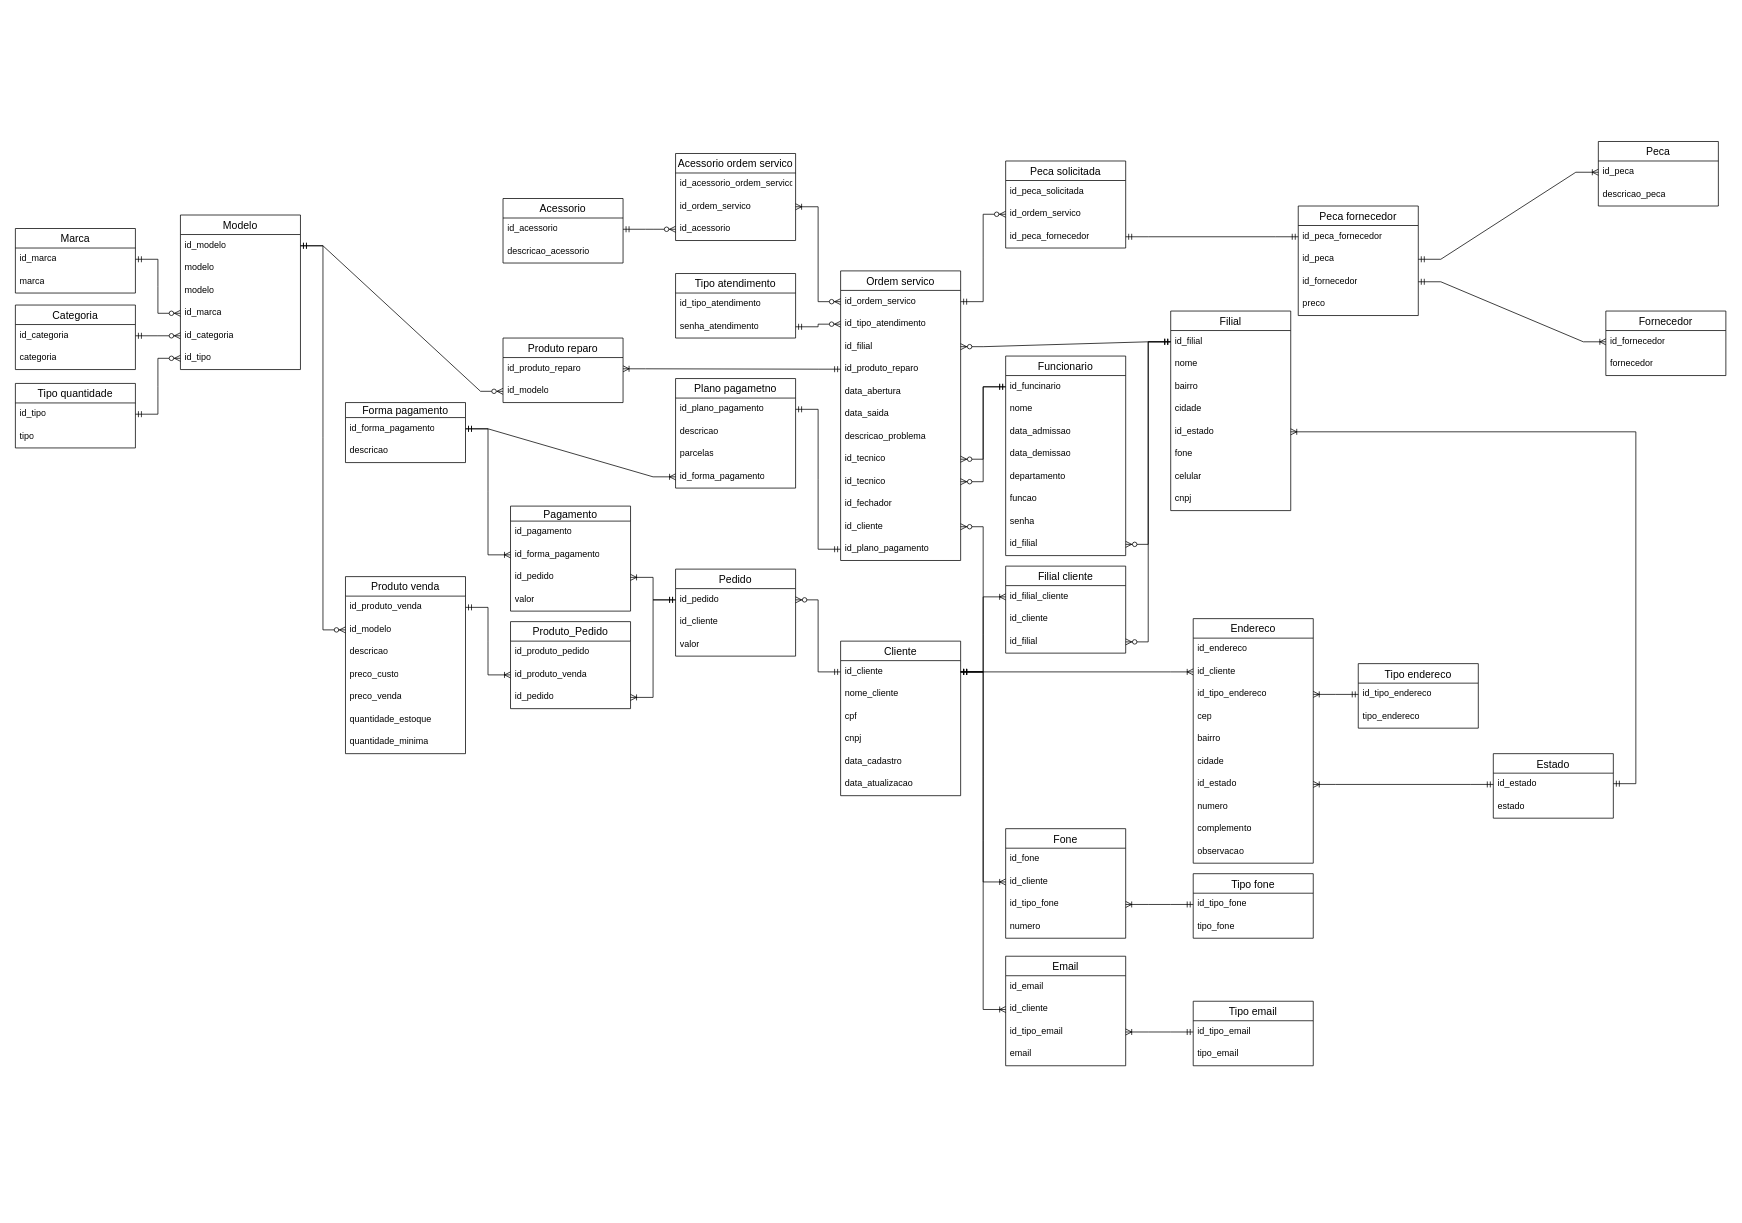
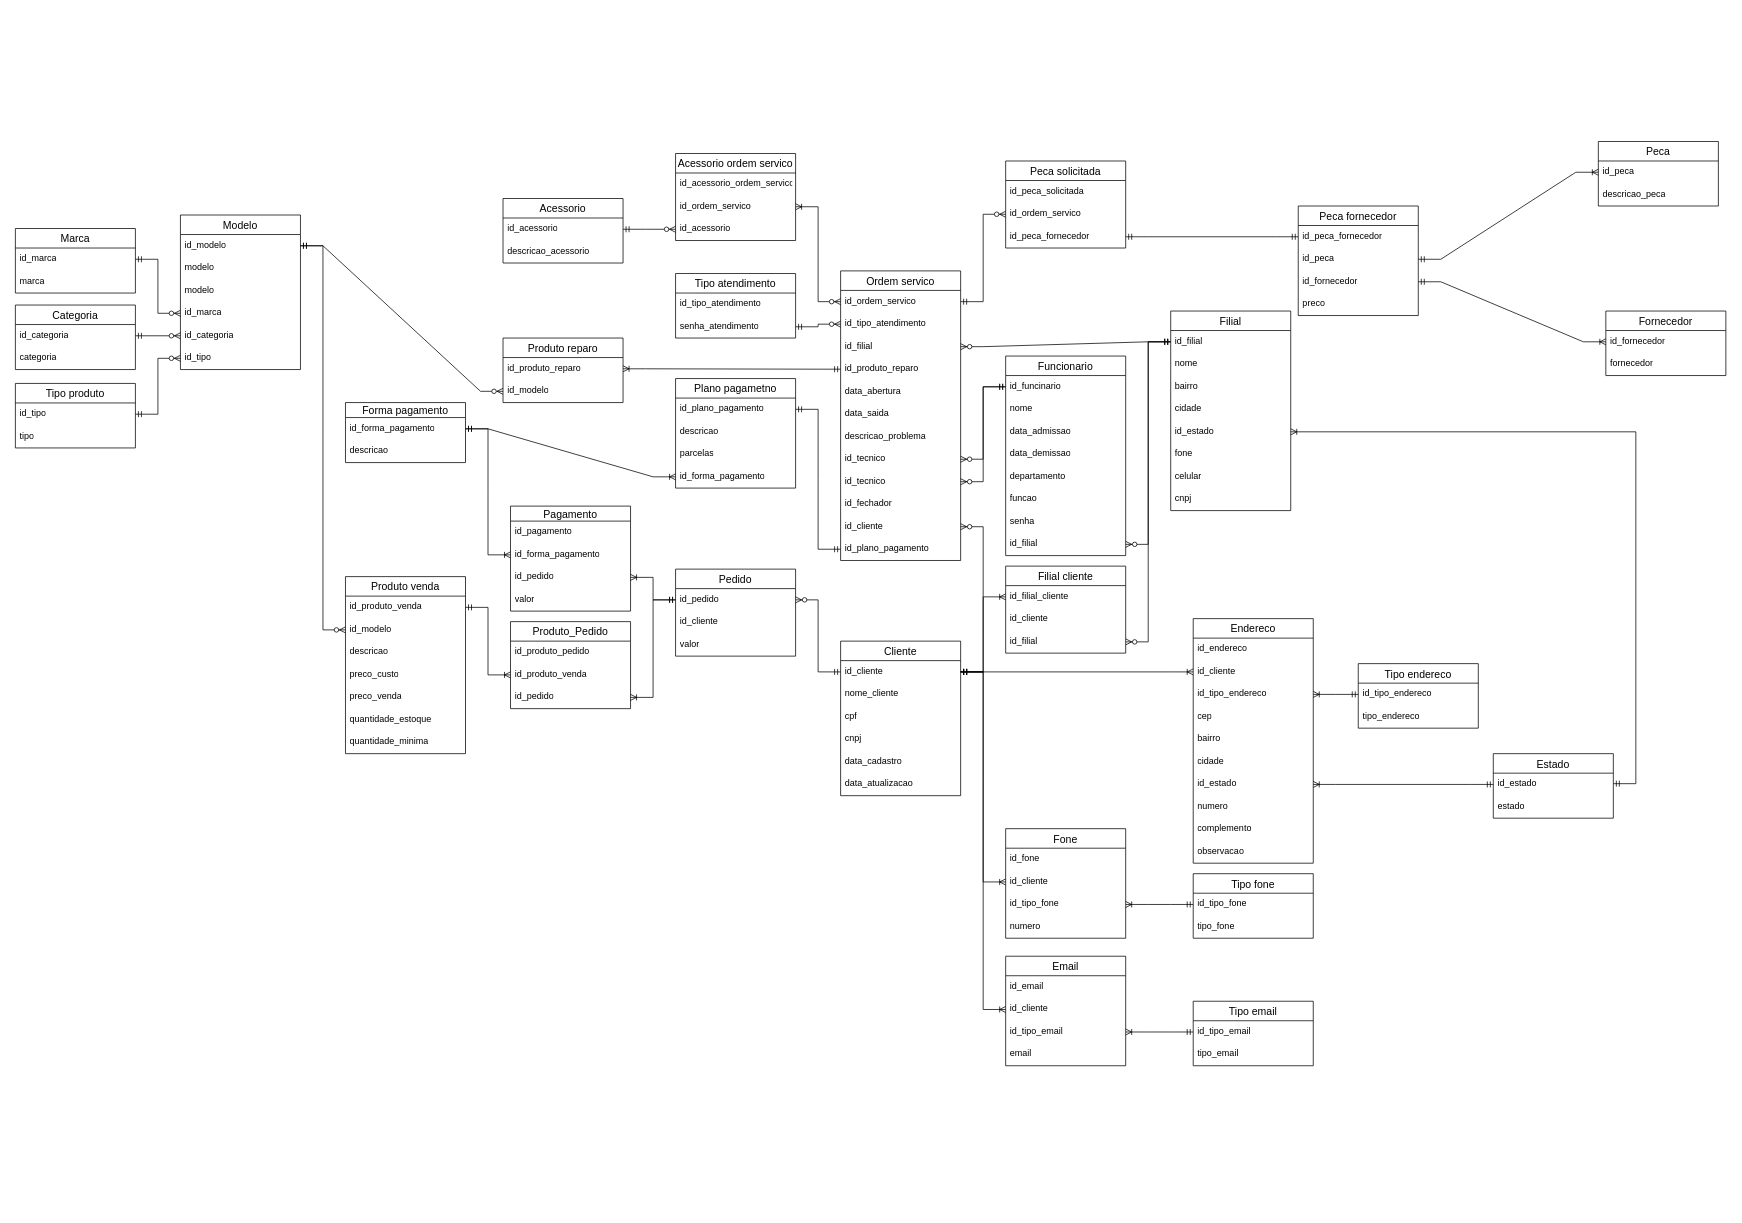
node "Tipo quantidade": label "Tipo quantidade" -> "Tipo produto"
